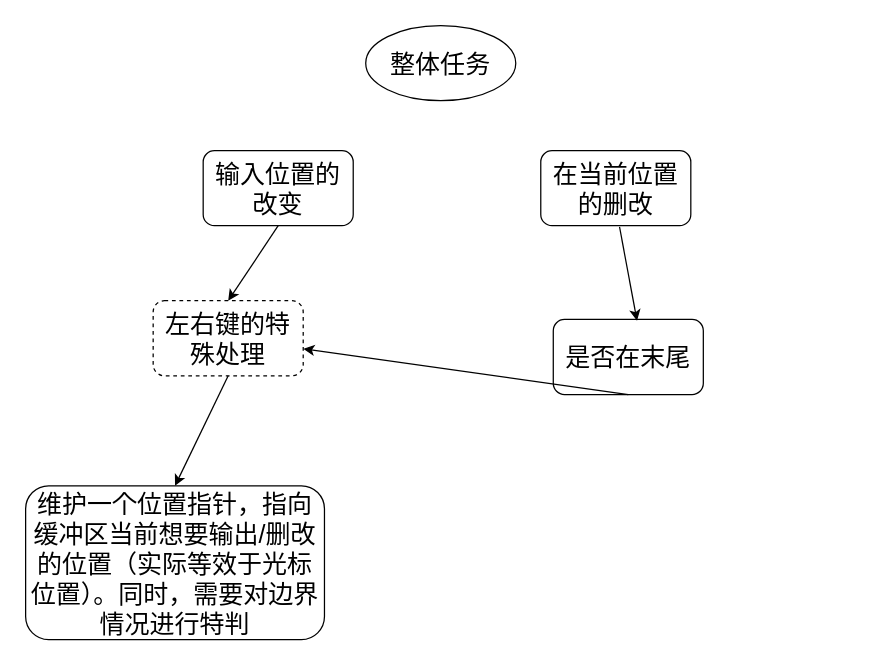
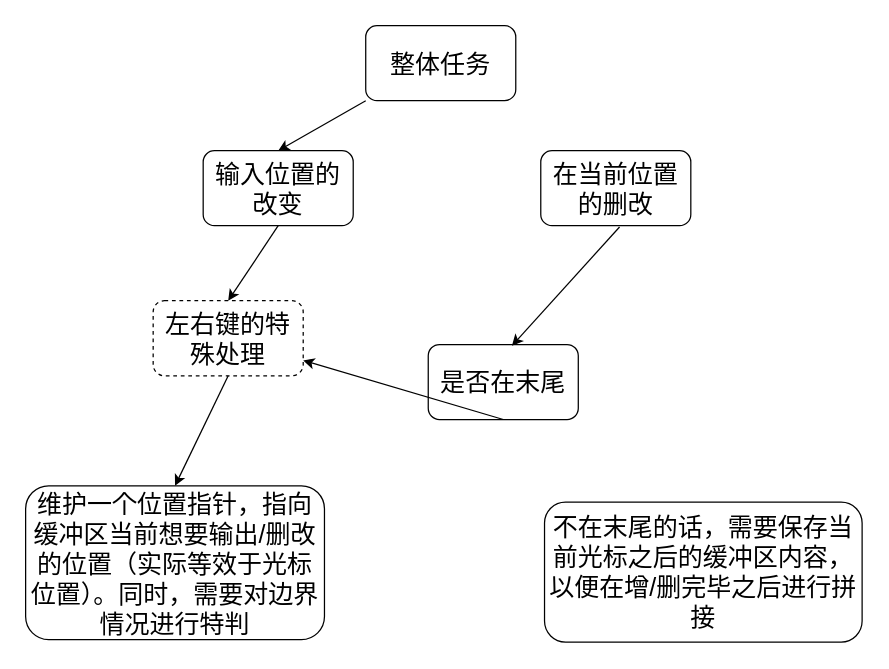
node "整体任务": shape ellipse -> rounded rectangle
edge "整体任务" -> "输入位置的改变": added
node "是否在末尾": moved (628, 357) -> (503, 382)
node "不在末尾的话，需要保存当前光标之后的缓冲区内容，以便在增/删完毕之后进行拼接": added
